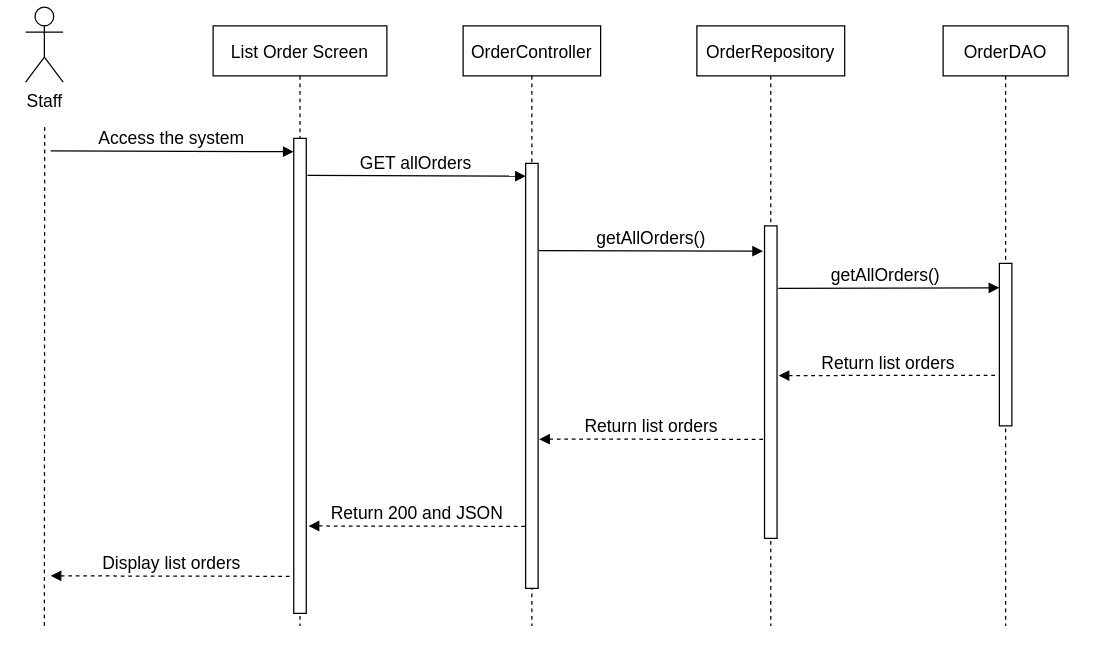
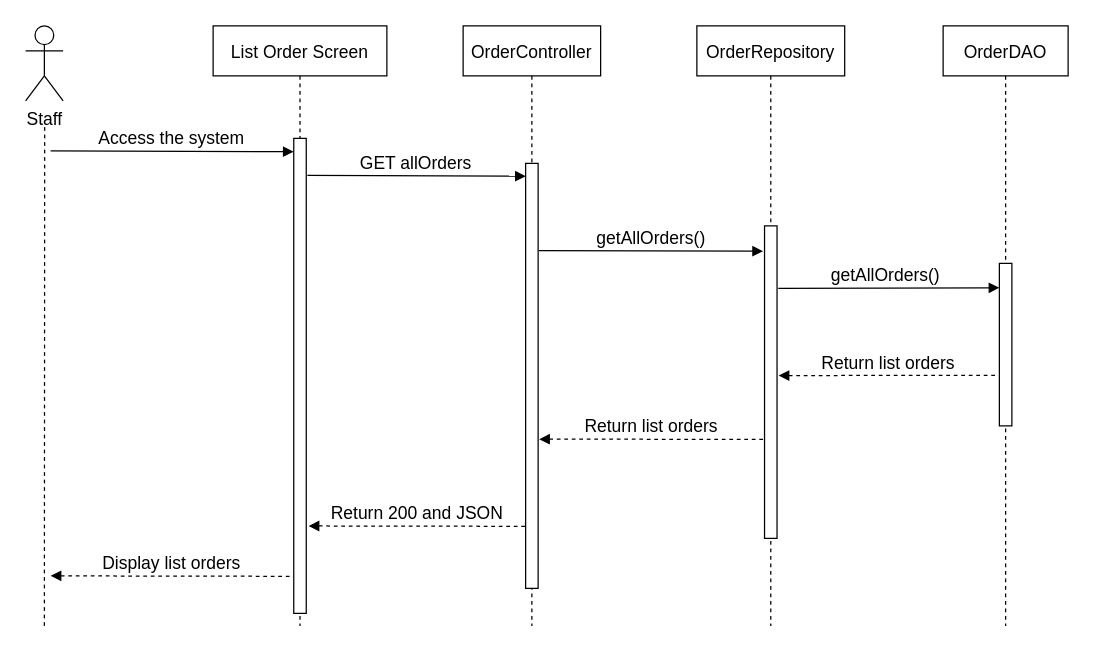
node "Staff": moved (44, 44) -> (44, 63)
